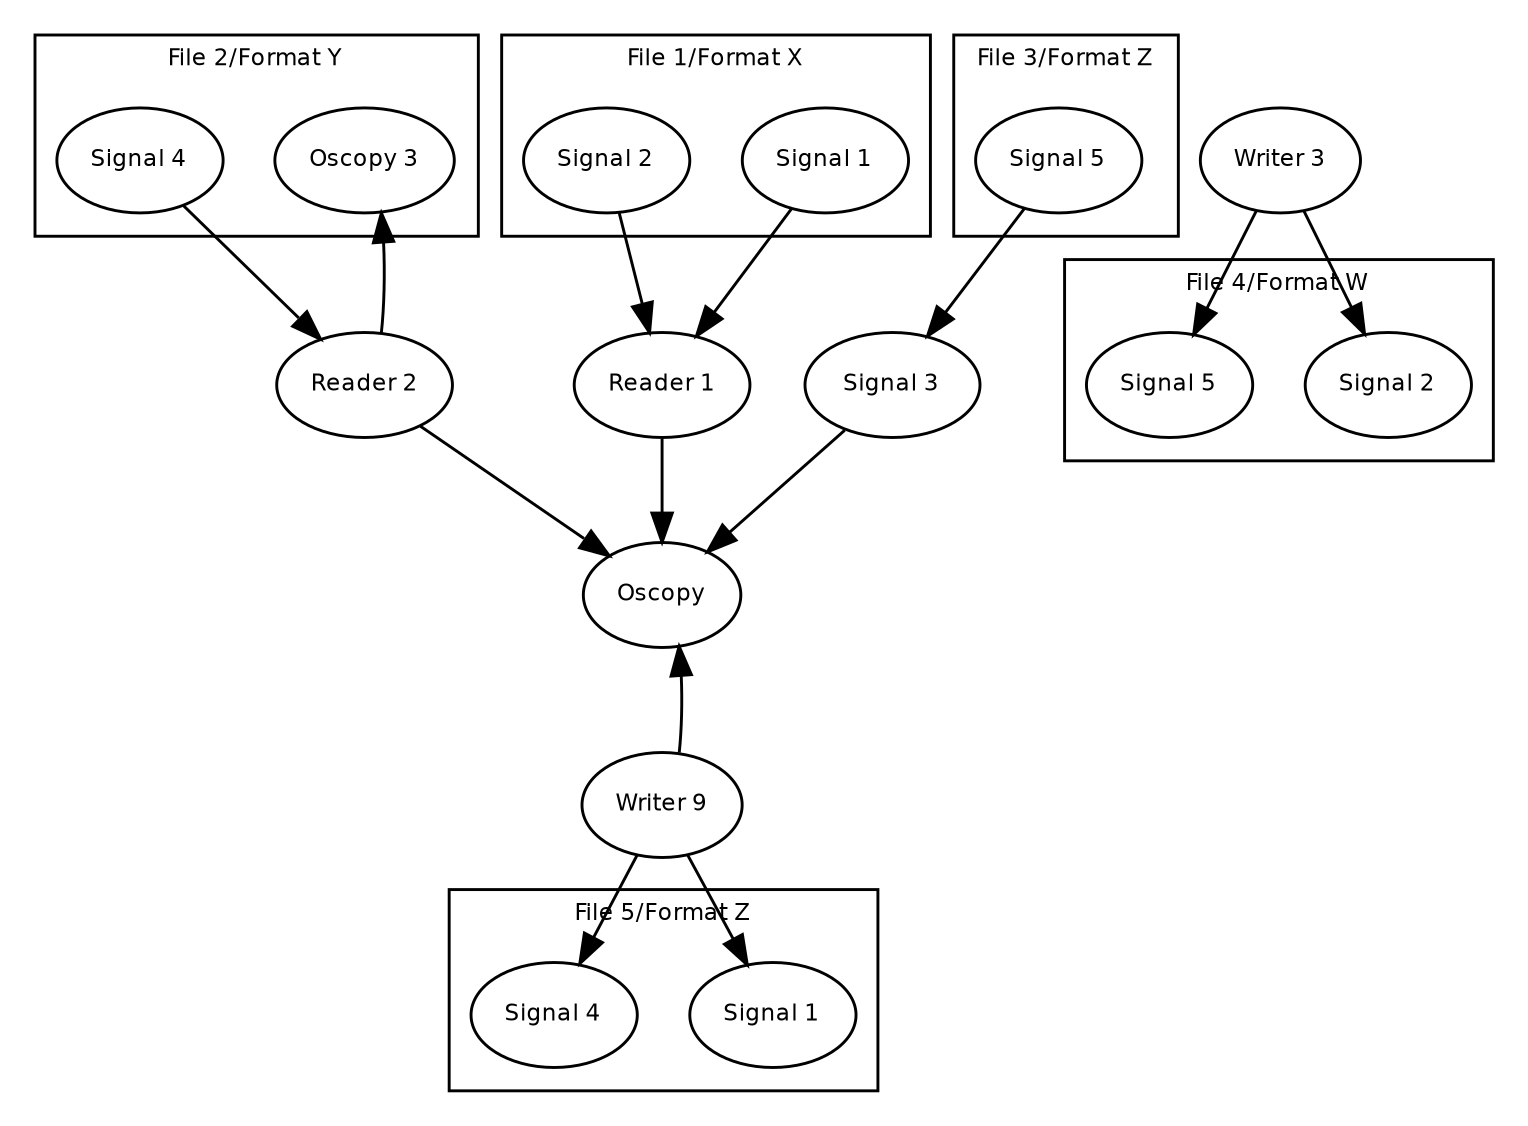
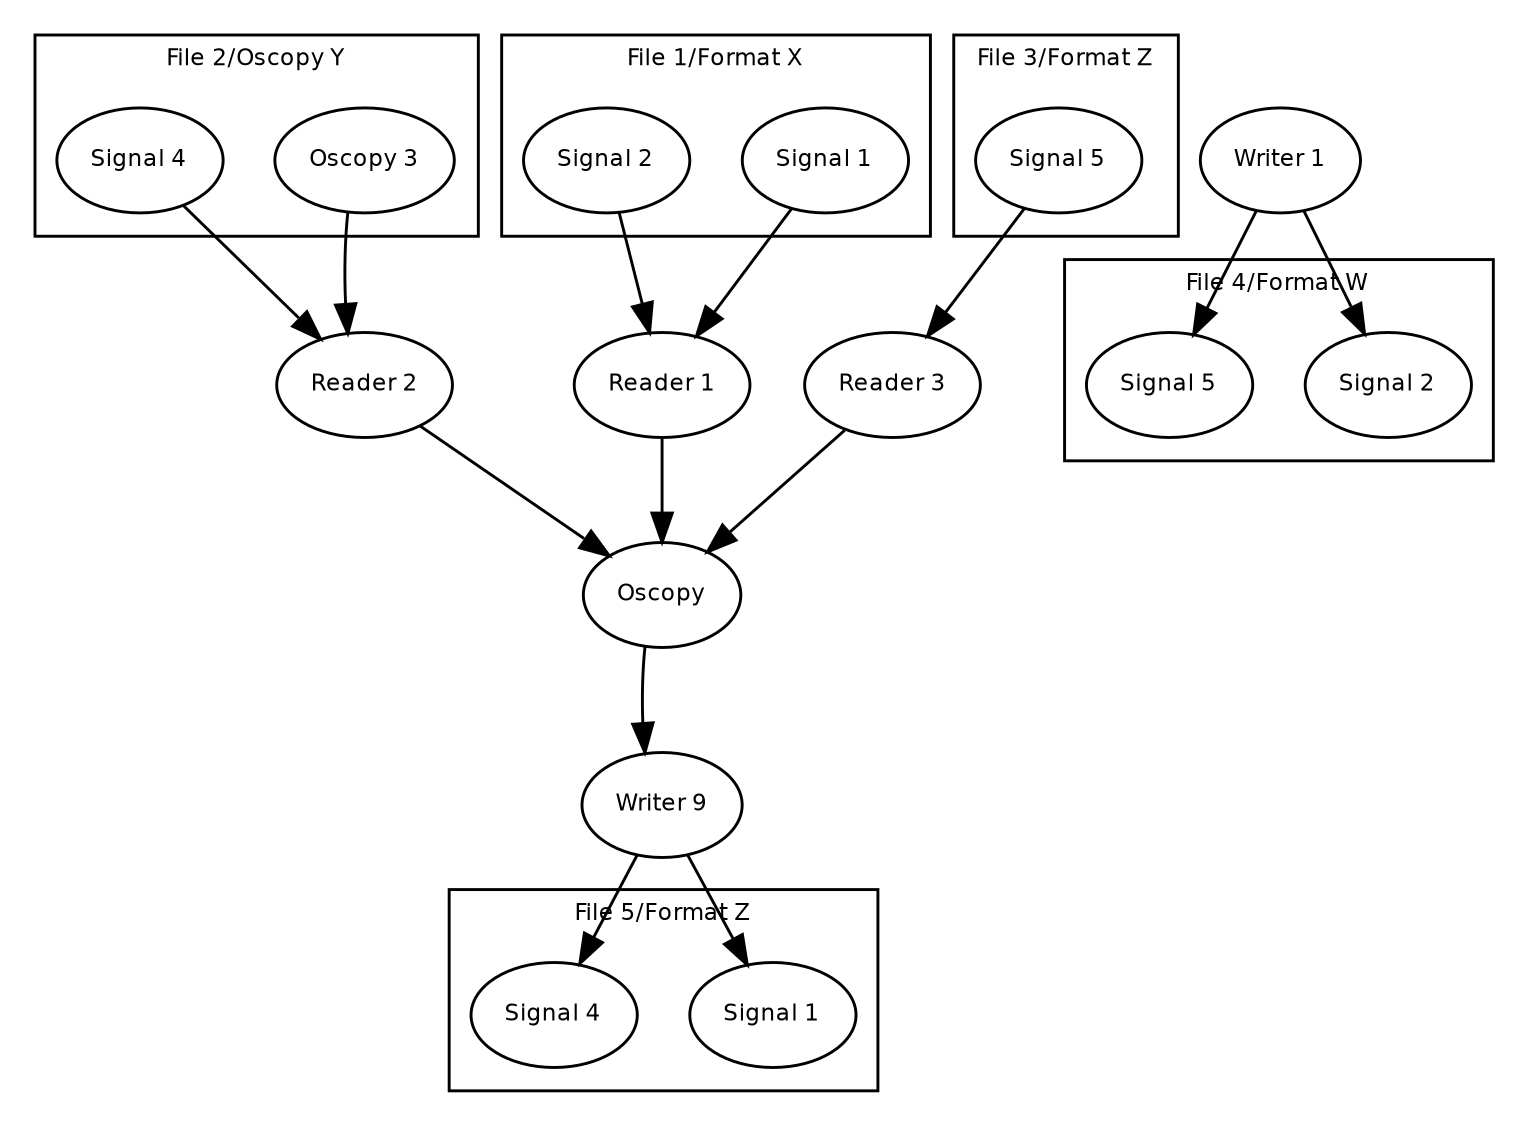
cluster "File 2/Format Y": label "File 2/Format Y" -> "File 2/Oscopy Y"
node "Writer 3": label "Writer 3" -> "Writer 1"
edge "Reader 2" -> "Oscopy 3": reversed
node "Signal 3": label "Signal 3" -> "Reader 3"
edge "Writer 9" -> "Oscopy": reversed
